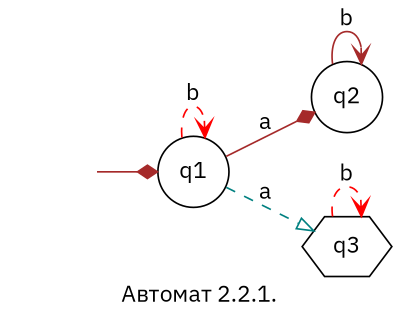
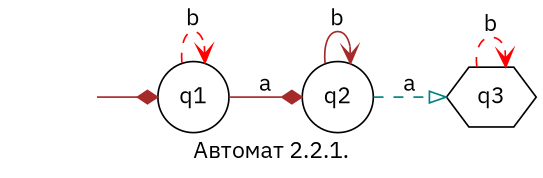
edge "q1" -> "q3": now "q2" -> "q3"
